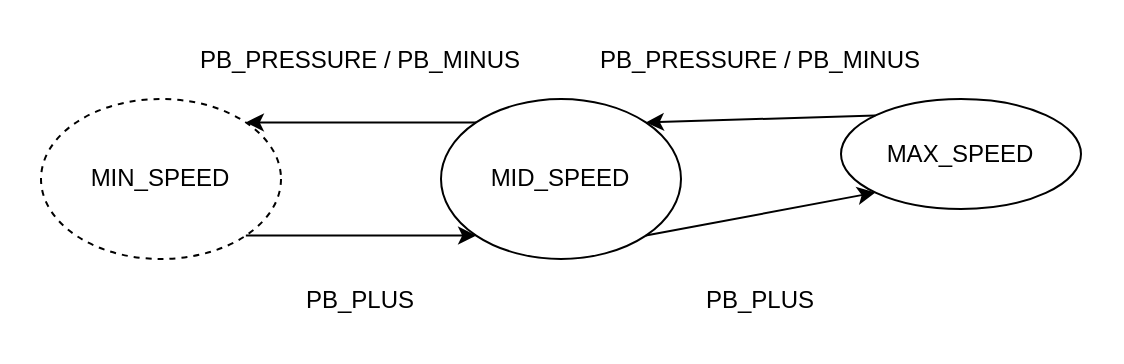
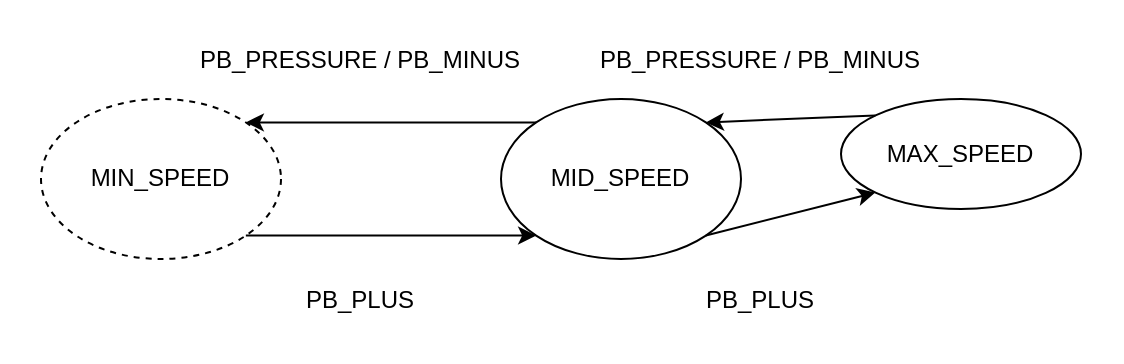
node "MID_SPEED": moved (561, 179) -> (621, 179)
